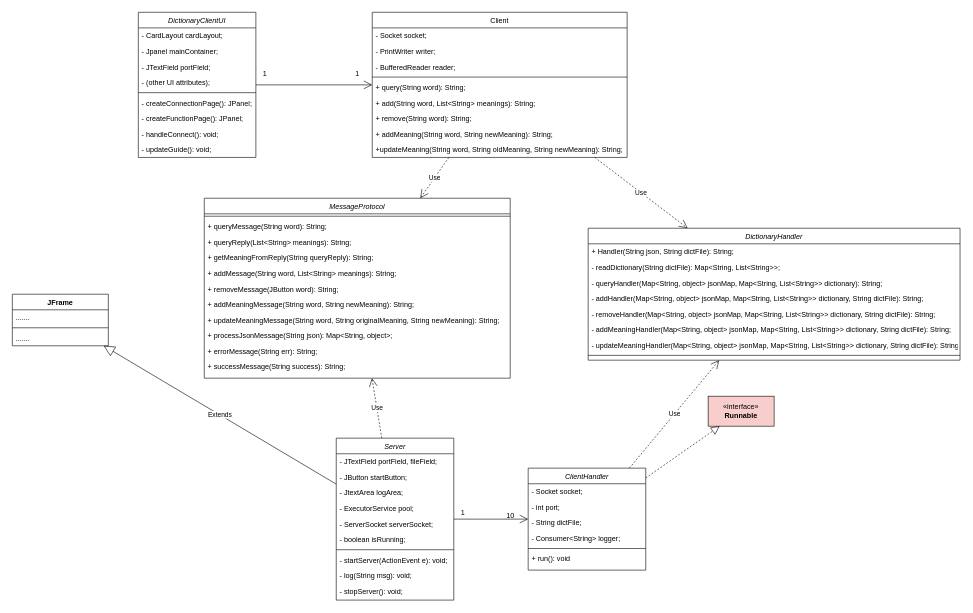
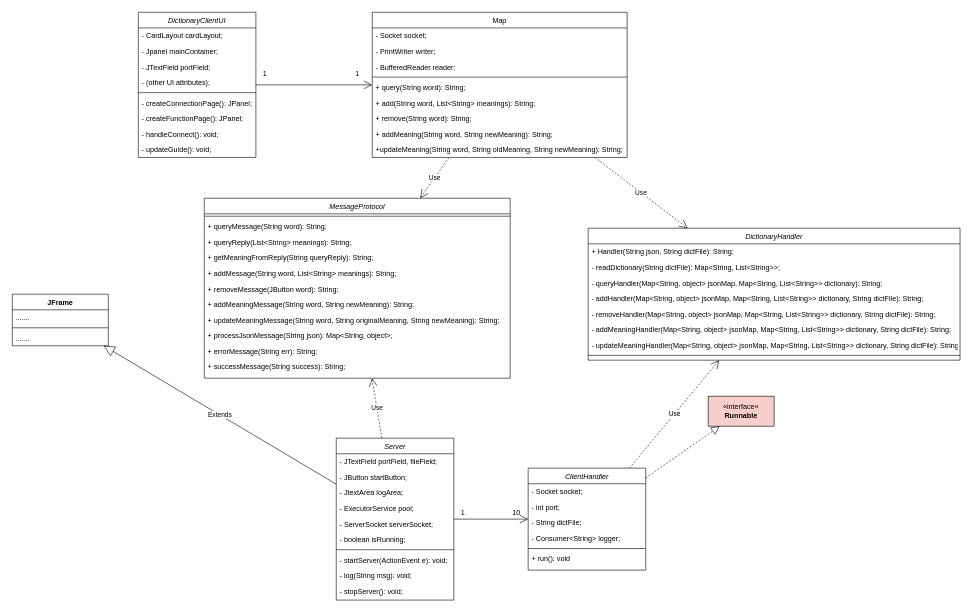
node "Client": label "Client" -> "Map"
node "10": moved (510, 516) -> (516, 513)
